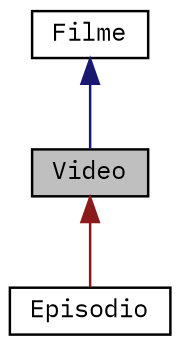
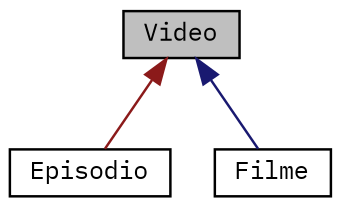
edge "Video" -> "Filme": reversed
